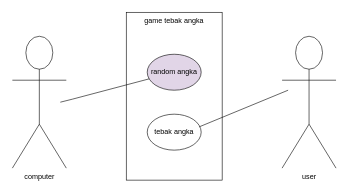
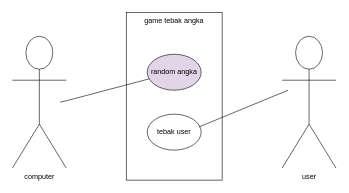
node "tebak angka": label "tebak angka" -> "tebak user"
